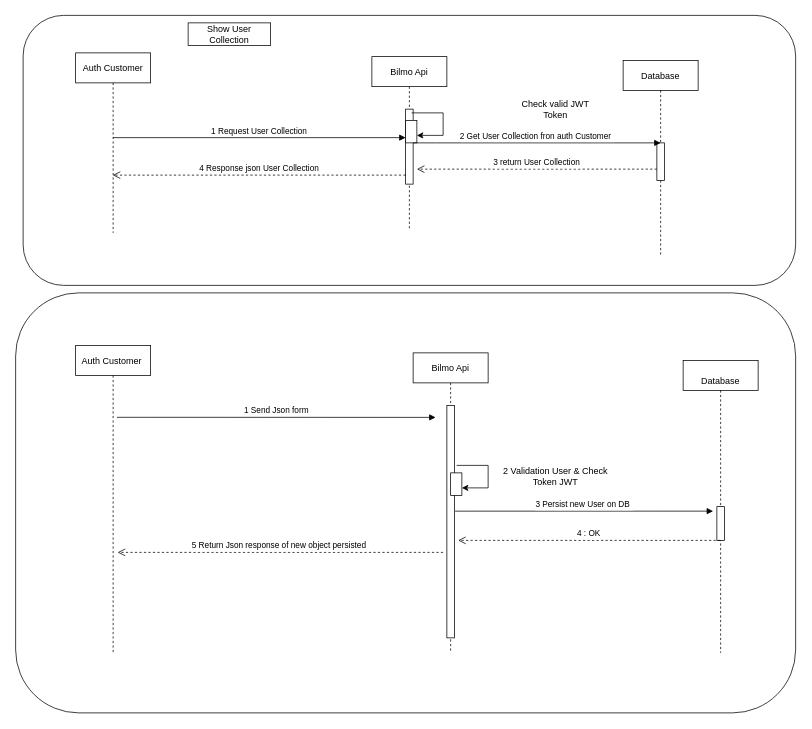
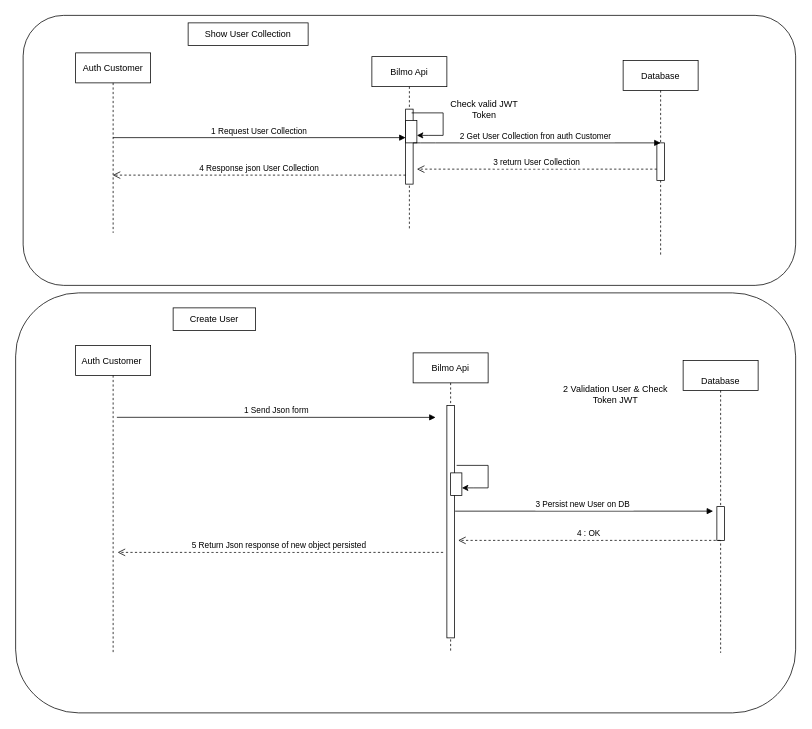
node "Show User Collection": size 83x23 -> 120x23
node "Check valid JWT Token": moved (555, 109) -> (484, 109)
node "Create User": added
node "2 Validation User & Check Token JWT": moved (555, 477) -> (615, 394)
